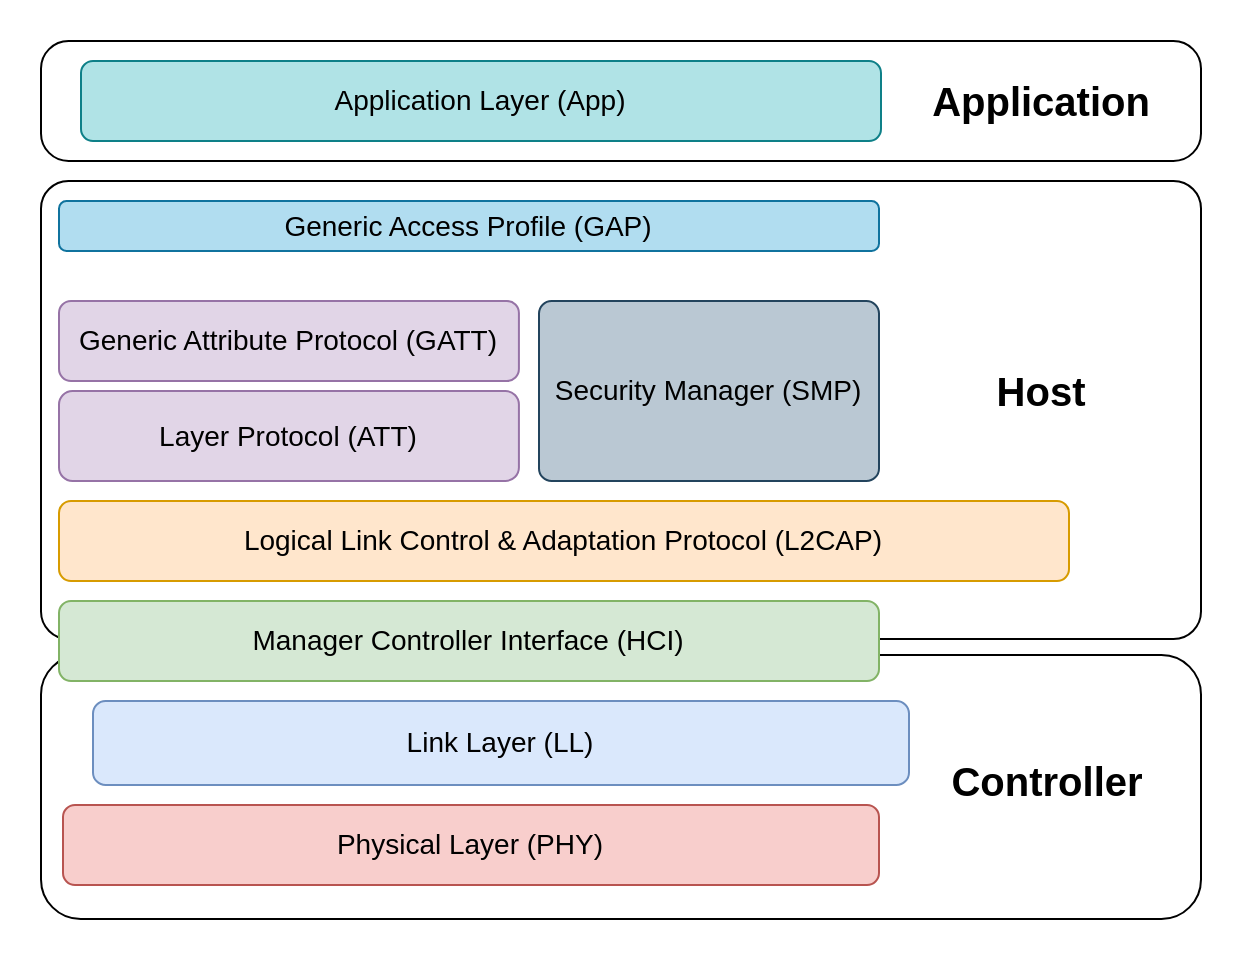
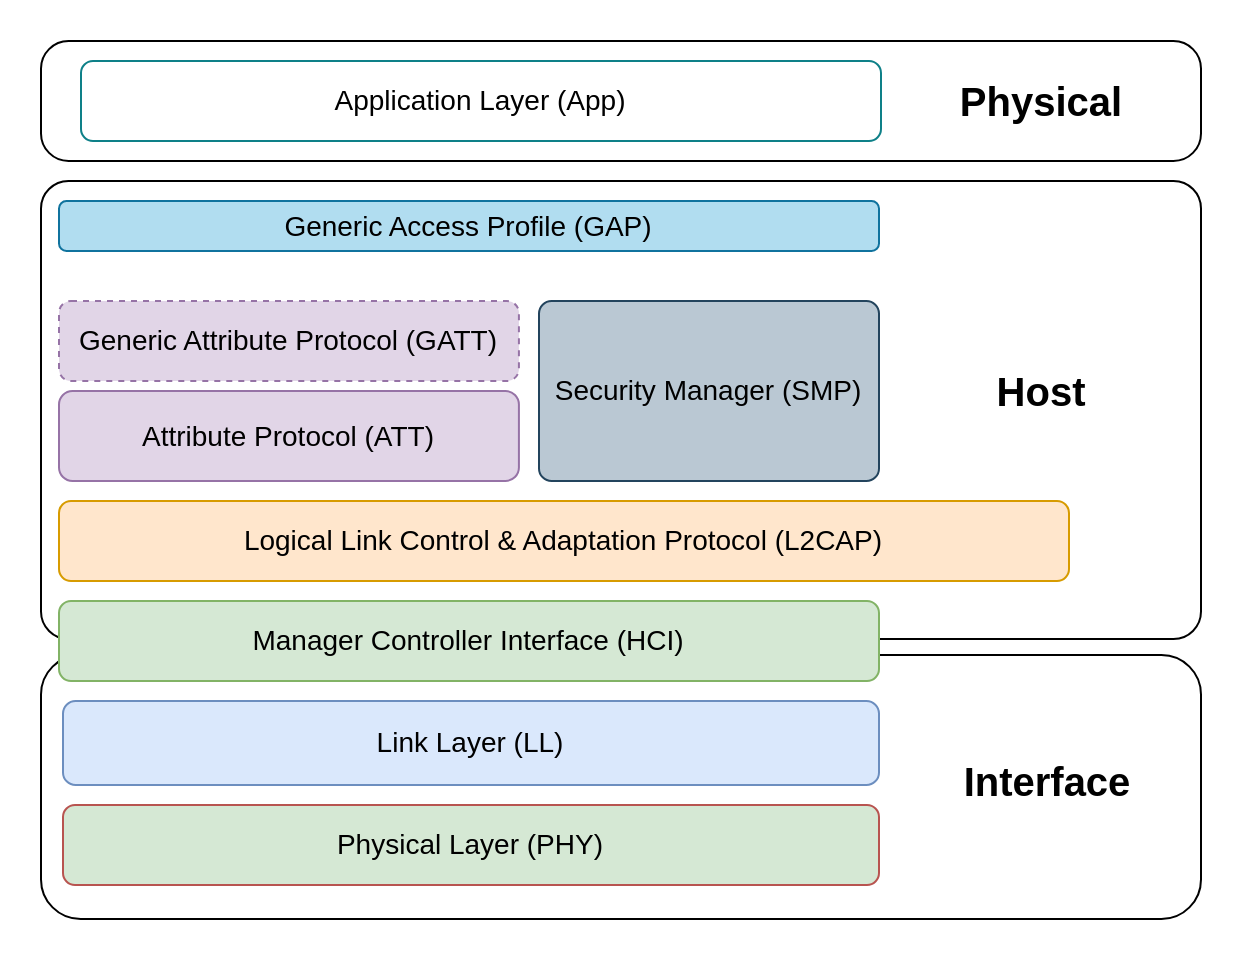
node "Application Layer (App)": fillcolor #b0e3e6 -> #ffffff
node "Application": label "Application" -> "Physical"
node "Generic Attribute Protocol (GATT)": style solid -> dashed
node "Layer Protocol (ATT)": label "Layer Protocol (ATT)" -> "Attribute Protocol (ATT)"
node "Link Layer (LL)": moved (501, 743) -> (471, 743)
node "Controller": label "Controller" -> "Interface"
node "Physical Layer (PHY)": fillcolor #f8cecc -> #d5e8d4
